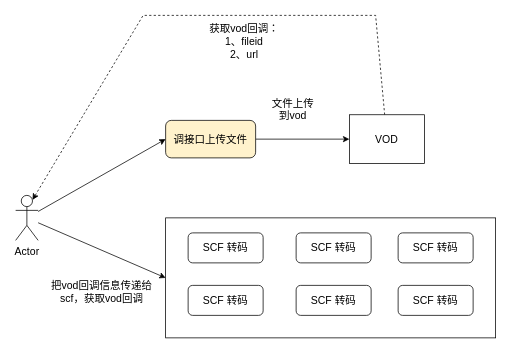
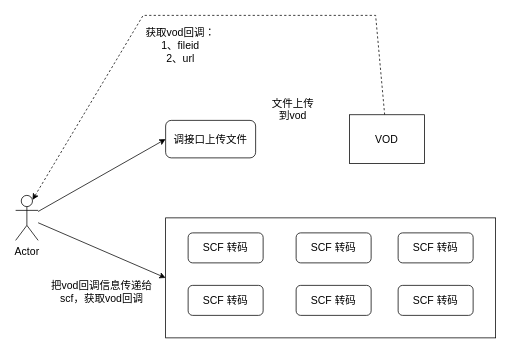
node "获取vod回调： 1、fileid 2、url": moved (244, 42) -> (180, 45)
node "调接口上传文件": fillcolor #fff2cc -> #ffffff
edge "调接口上传文件" -> "VOD": removed
